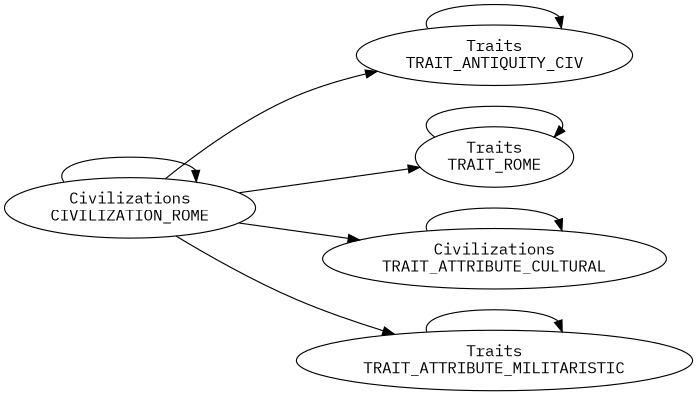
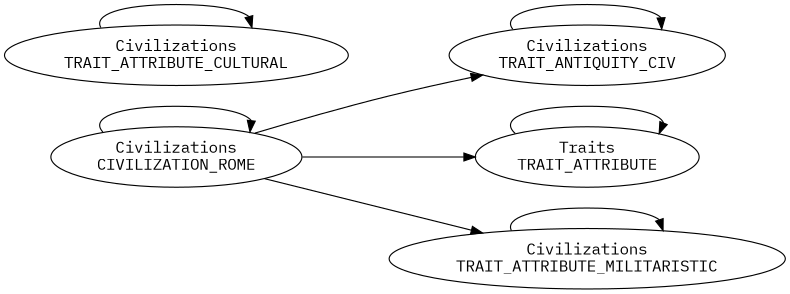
node "Traits TRAIT_ANTIQUITY_CIV": label "Traits TRAIT_ANTIQUITY_CIV" -> "Civilizations TRAIT_ANTIQUITY_CIV"
node "Traits TRAIT_ROME": label "Traits TRAIT_ROME" -> "Traits TRAIT_ATTRIBUTE"
edge "Civilizations CIVILIZATION_ROME" -> "Civilizations TRAIT_ATTRIBUTE_CULTURAL": removed
node "Traits TRAIT_ATTRIBUTE_MILITARISTIC": label "Traits TRAIT_ATTRIBUTE_MILITARISTIC" -> "Civilizations TRAIT_ATTRIBUTE_MILITARISTIC"
